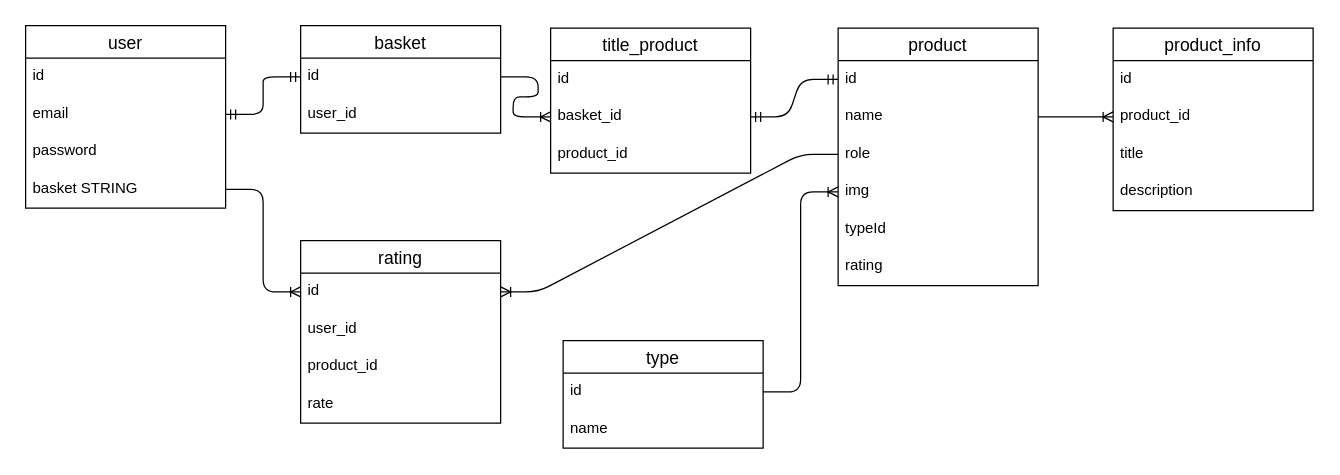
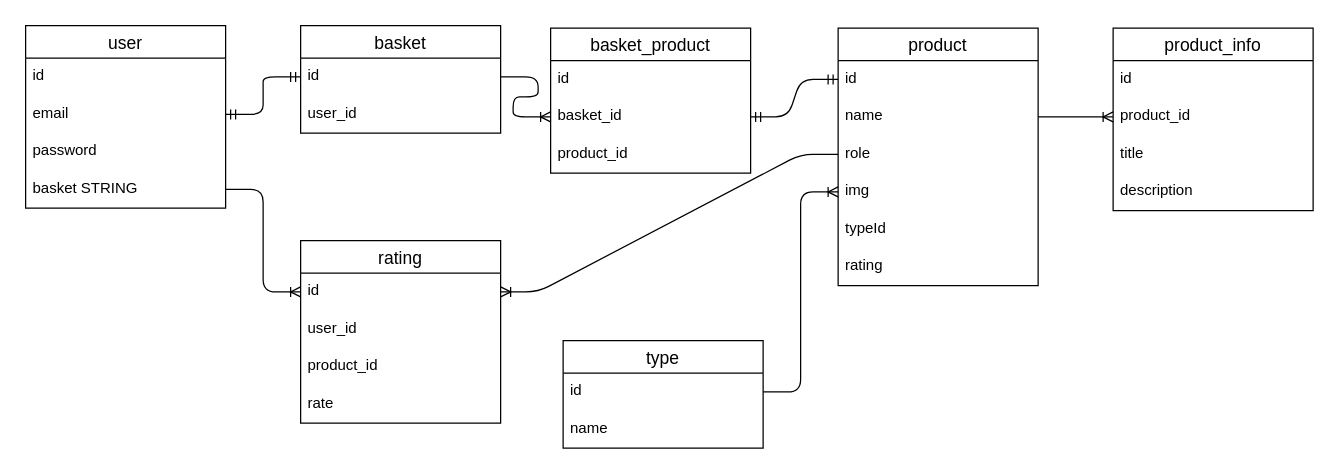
node "title_product": label "title_product" -> "basket_product"
